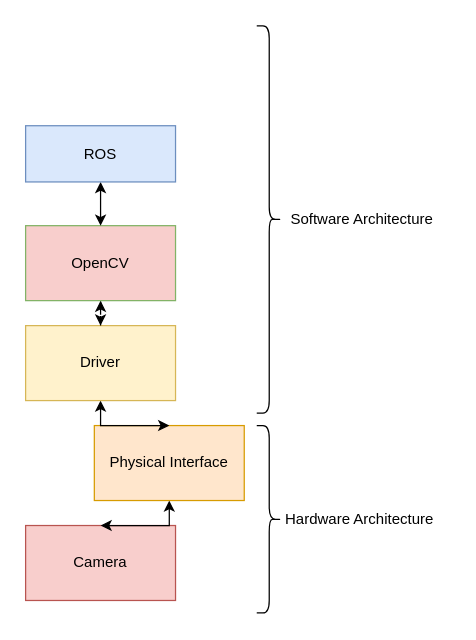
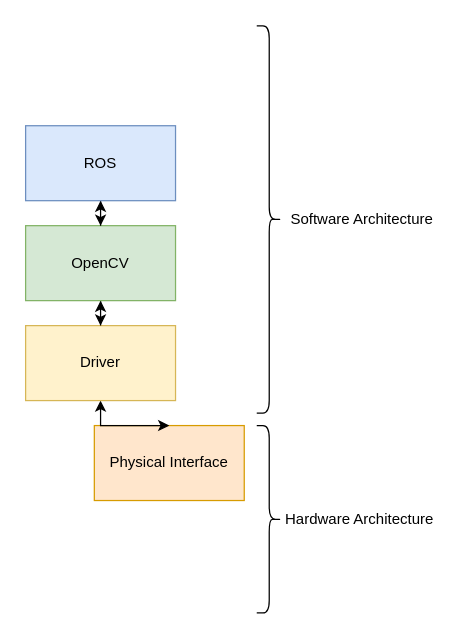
node "ROS": size 150x56 -> 150x75
node "OpenCV": fillcolor #f8cecc -> #d5e8d4
edge "OpenCV" -- "Driver": style dashed -> solid
edge "Physical Interface" -- "Camera": removed
node "Camera": removed
